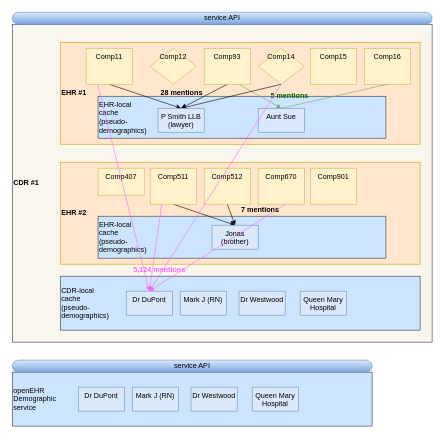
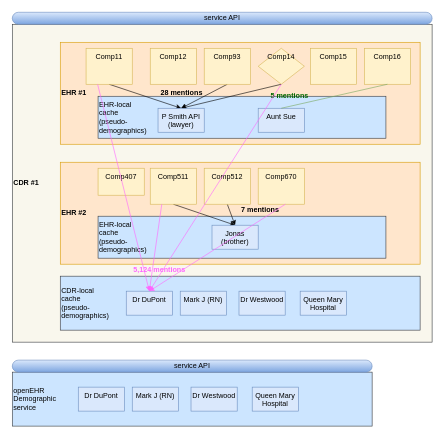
node "Comp12": shape diamond -> rectangle
edge "Comp93" -> "Aunt Sue": removed
node "P Smith LLB (lawyer)": label "P Smith LLB (lawyer)" -> "P Smith API (lawyer)"
node "Comp901": removed
